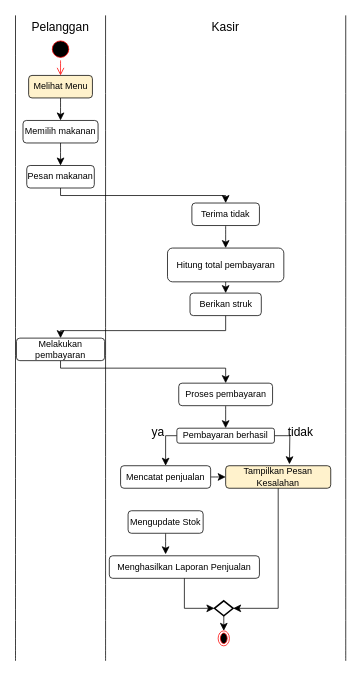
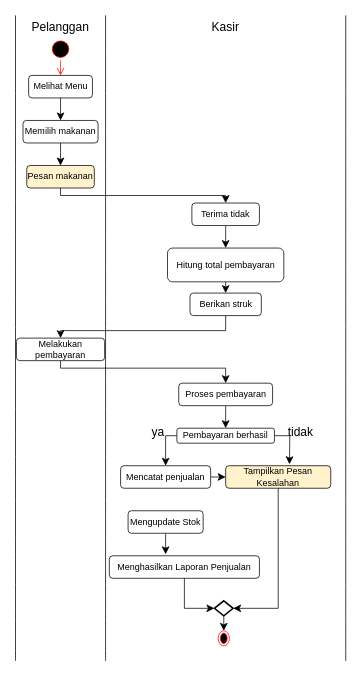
node "Melihat Menu": fillcolor #fff2cc -> #ffffff
node "Pesan makanan": fillcolor #ffffff -> #fff2cc
